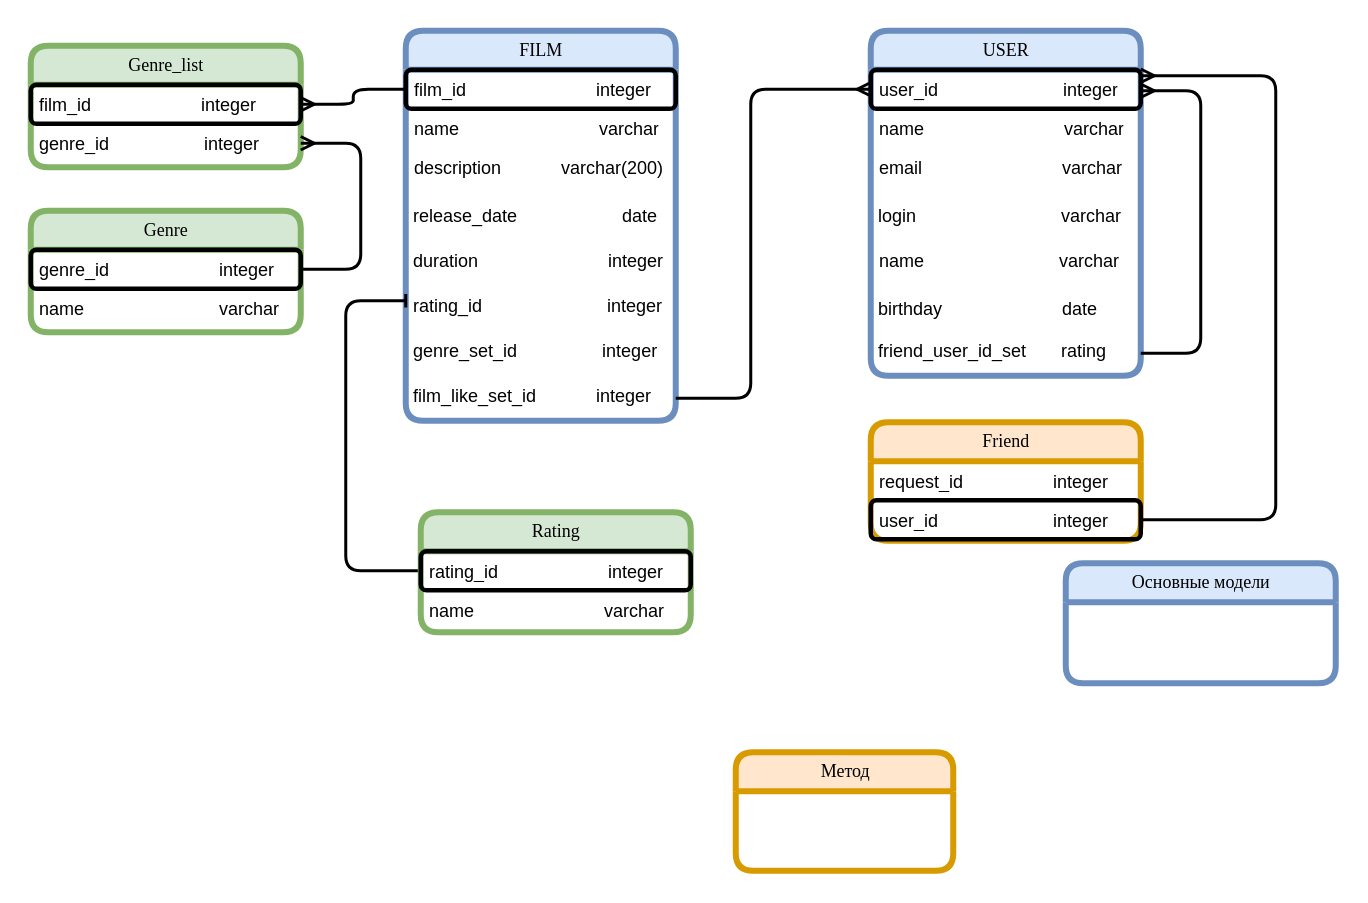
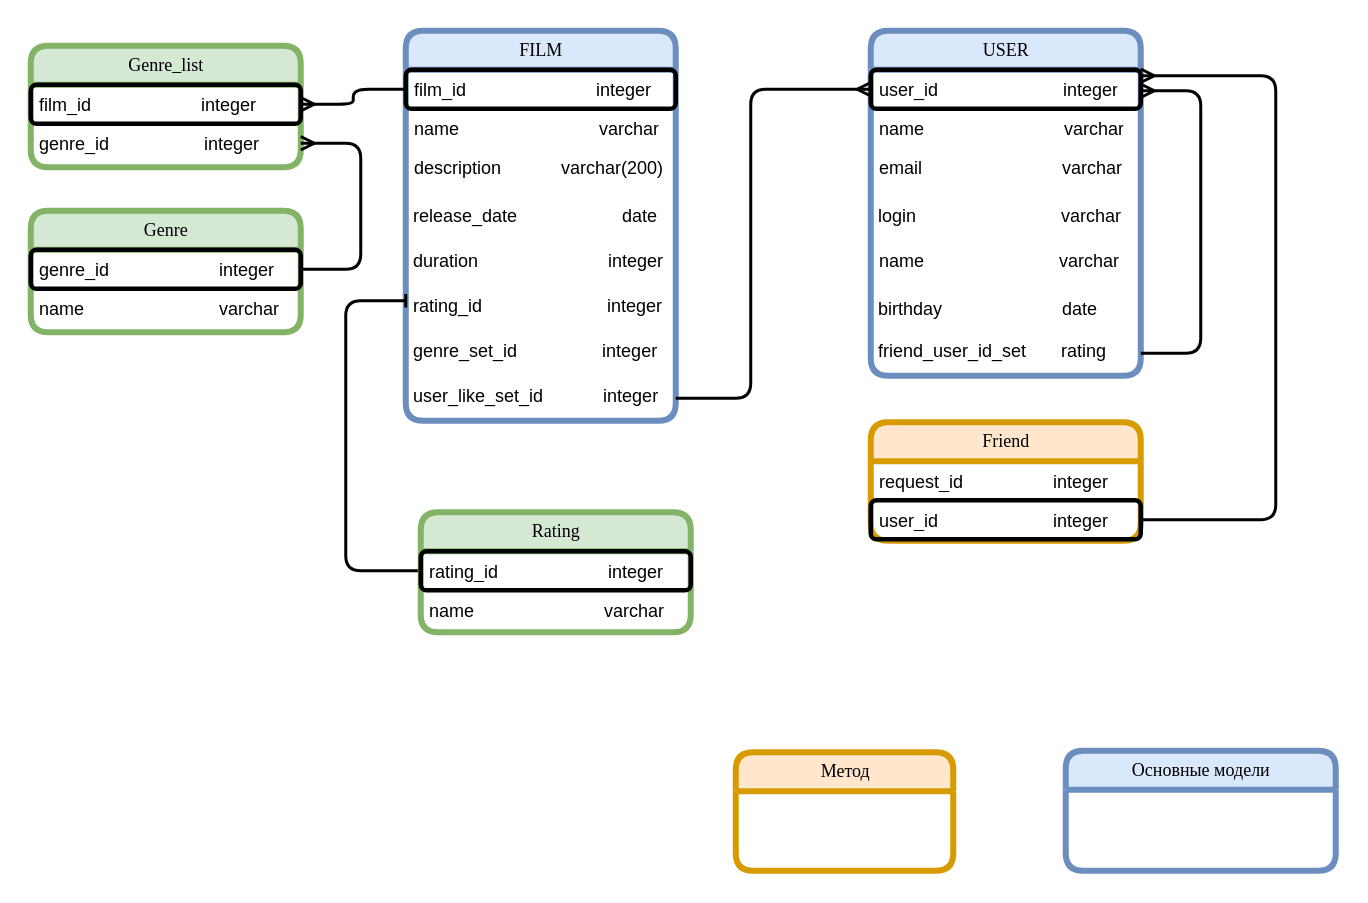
node "film_like_set_id integer": label "film_like_set_id integer" -> "user_like_set_id integer"
node "Основные модели": moved (1201, 623) -> (1201, 811)
